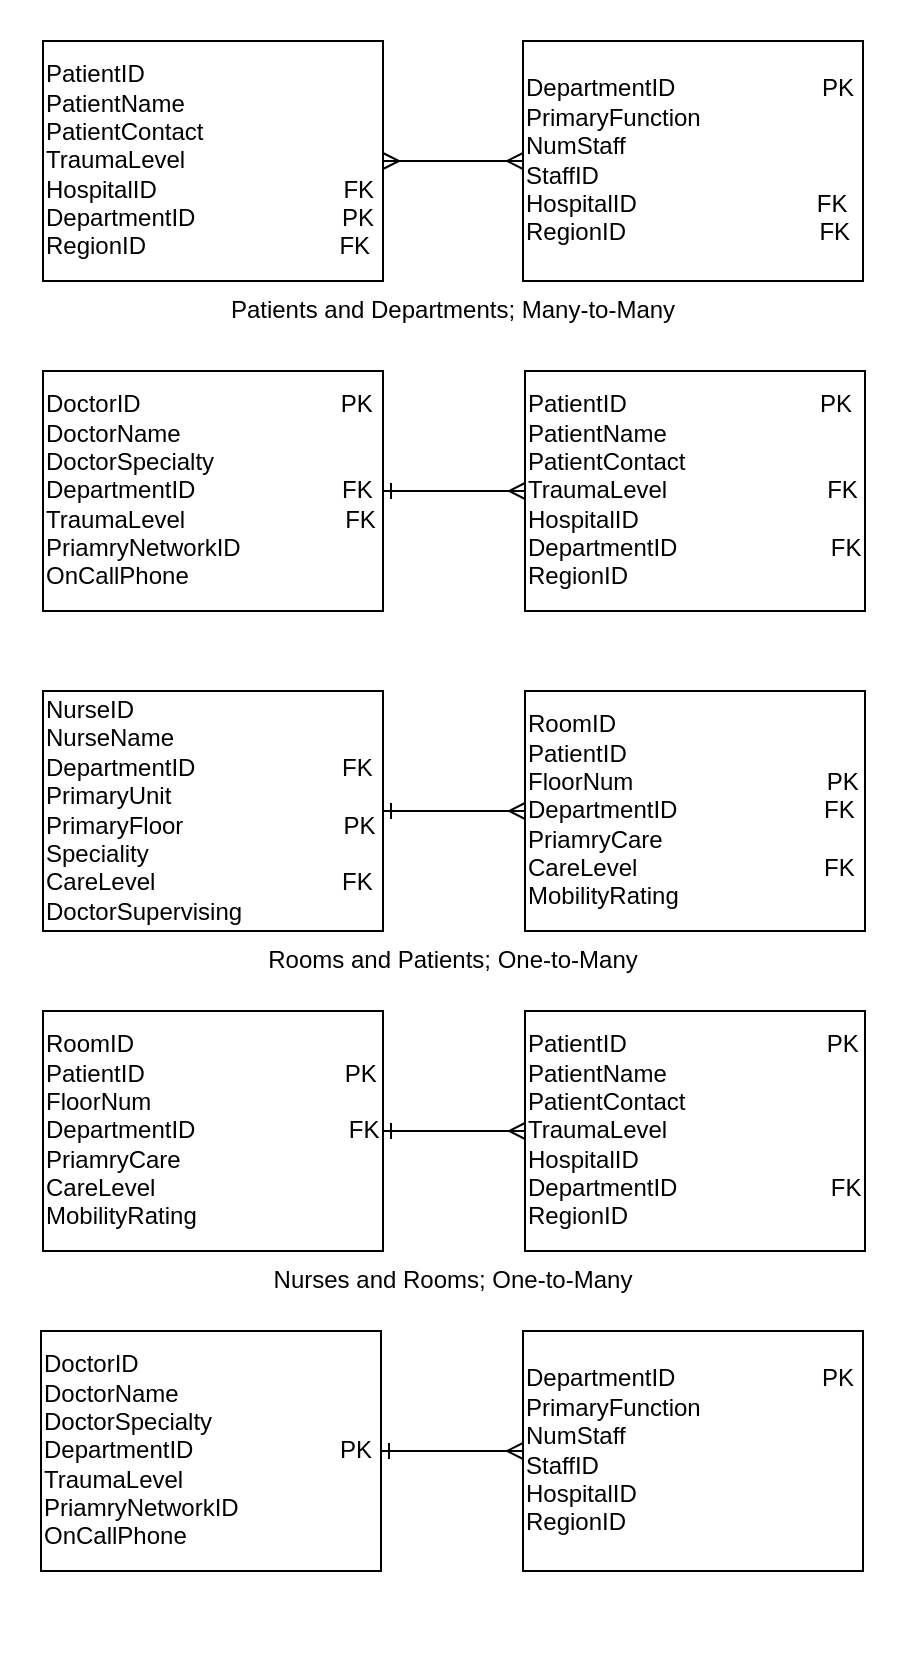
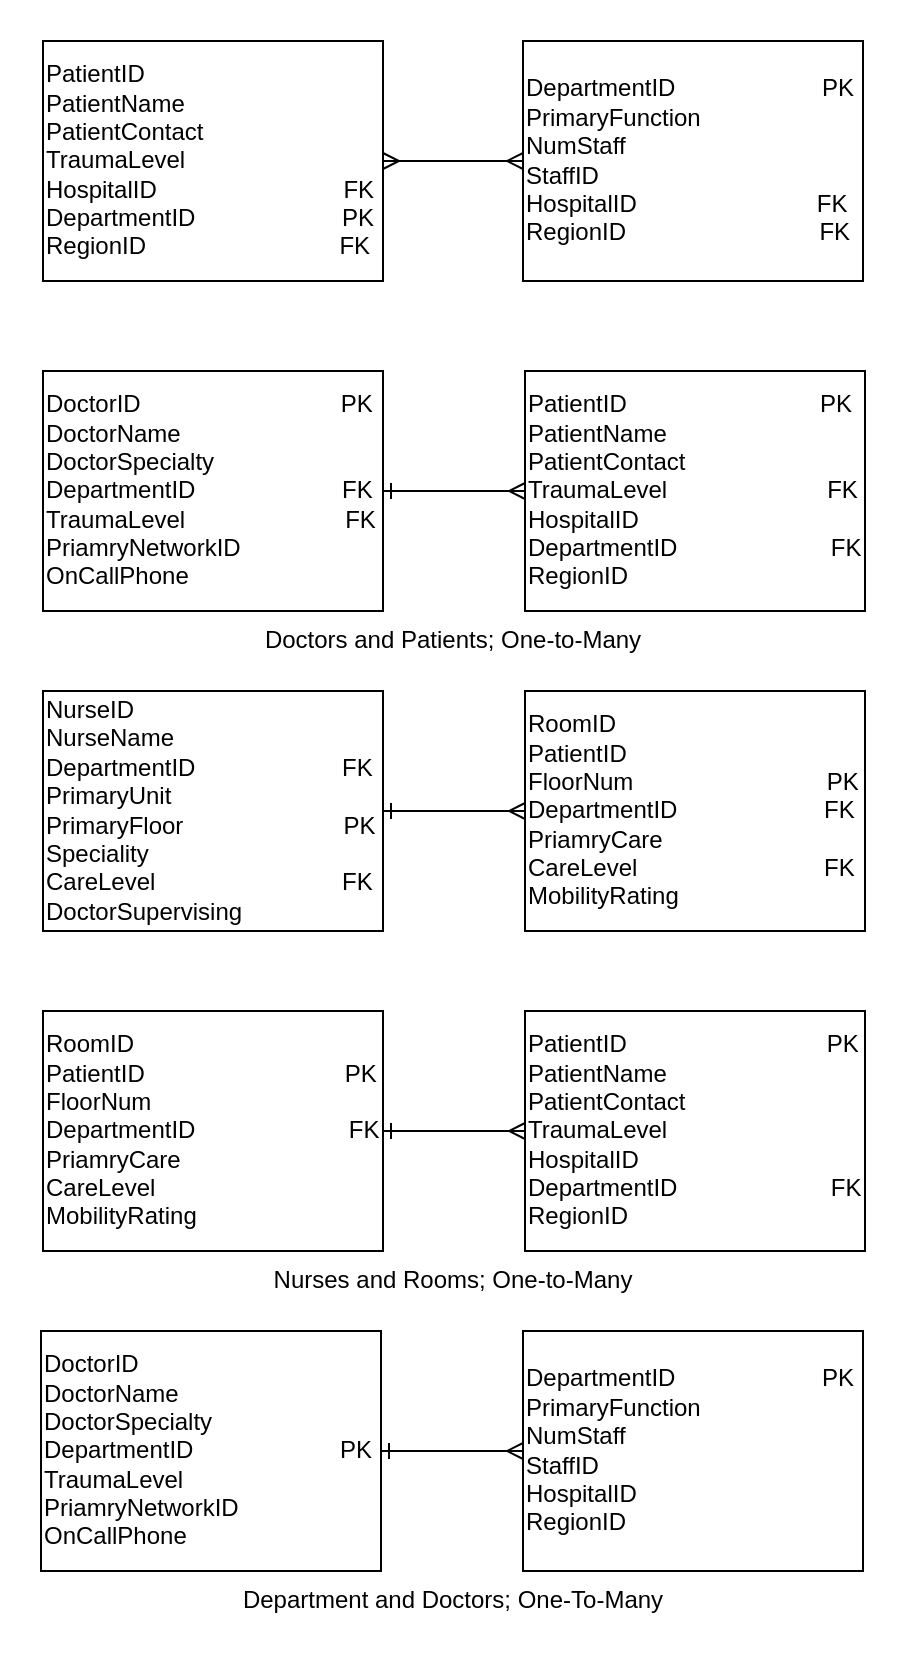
node "Patients and Departments; Many-to-Many": removed
node "Doctors and Patients; One-to-Many": added
node "Rooms and Patients; One-to-Many": removed
node "Department and Doctors; One-To-Many": added
